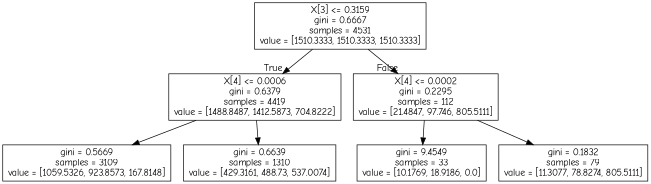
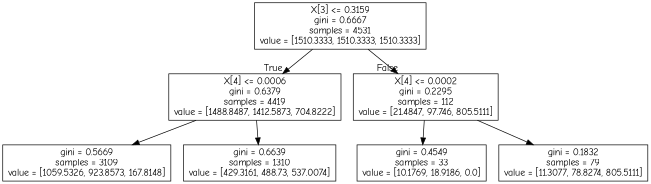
node "gini = 9.4549 samples = 33 value = [10.1769, 18.9186, 0.0]": label "gini = 9.4549 samples = 33 value = [10.1769, 18.9186, 0.0]" -> "gini = 0.4549 samples = 33 value = [10.1769, 18.9186, 0.0]"
